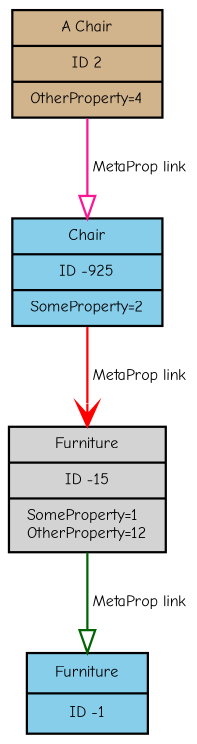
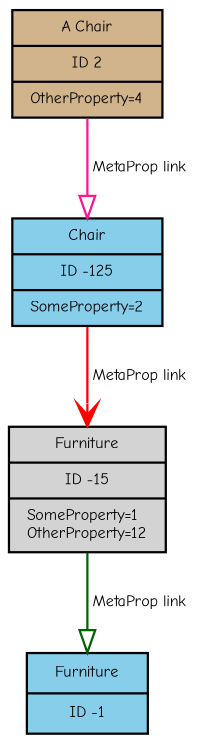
node "Chair": text "ID -925" -> "ID -125"
